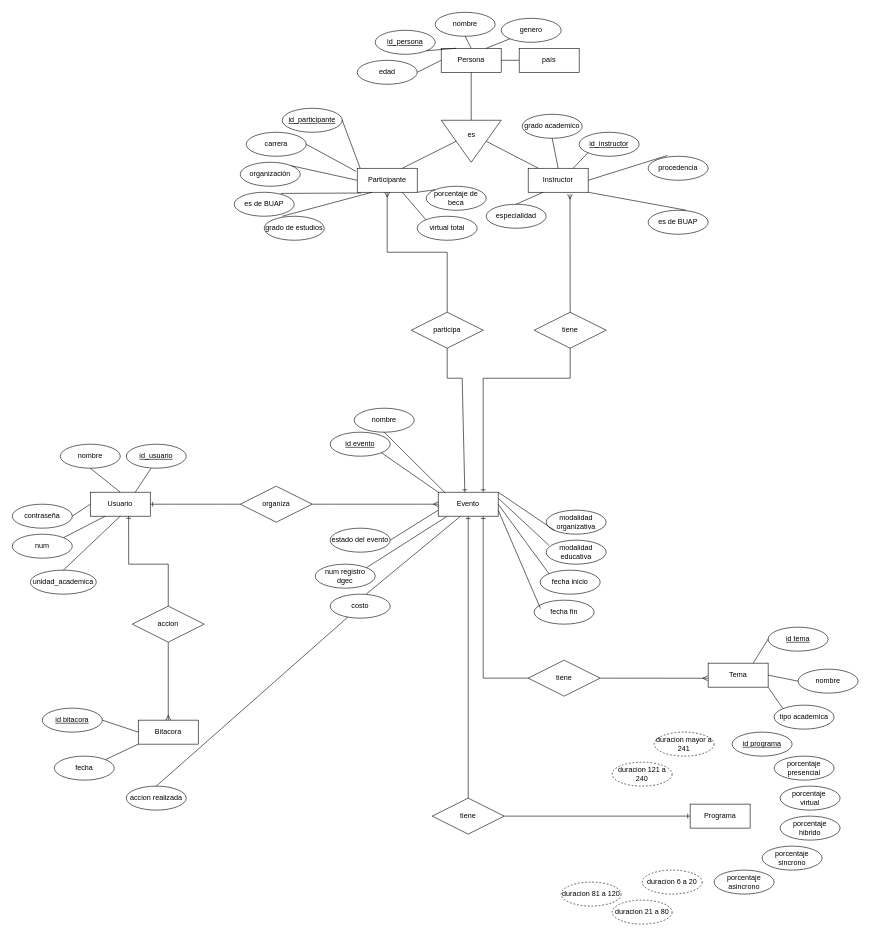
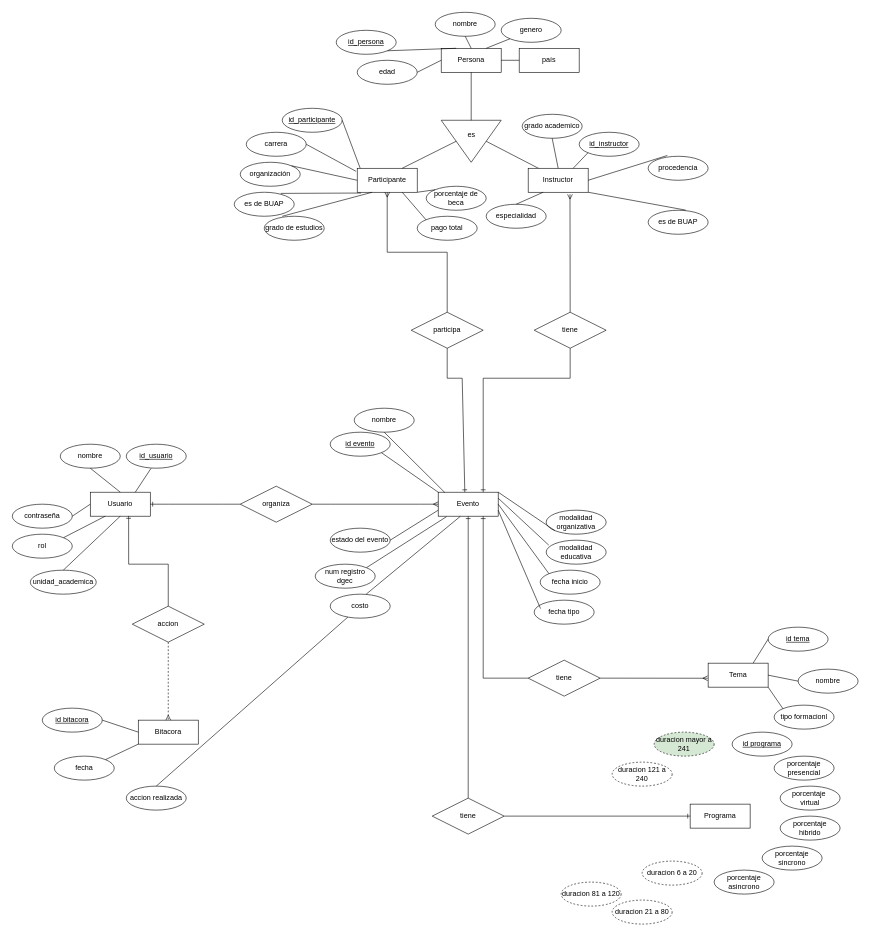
node "id_persona": moved (405, 42) -> (366, 42)
node "virtual total": label "virtual total" -> "pago total"
node "num": label "num" -> "rol"
node "fecha fin": label "fecha fin" -> "fecha tipo"
edge "accion" -> "Bitacora": style solid -> dashed
node "tipo academica": label "tipo academica" -> "tipo formacionl"
node "duracion mayor a 241": fillcolor #ffffff -> #d5e8d4
node "duracion 6 a 20": moved (672, 882) -> (672, 873)
